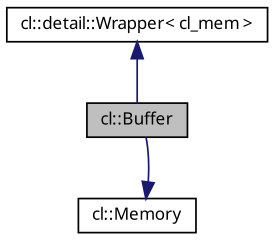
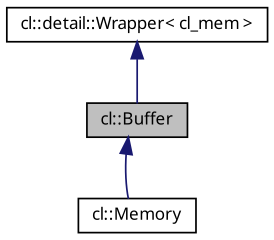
edge "cl::Buffer" -> "cl::Memory": reversed
